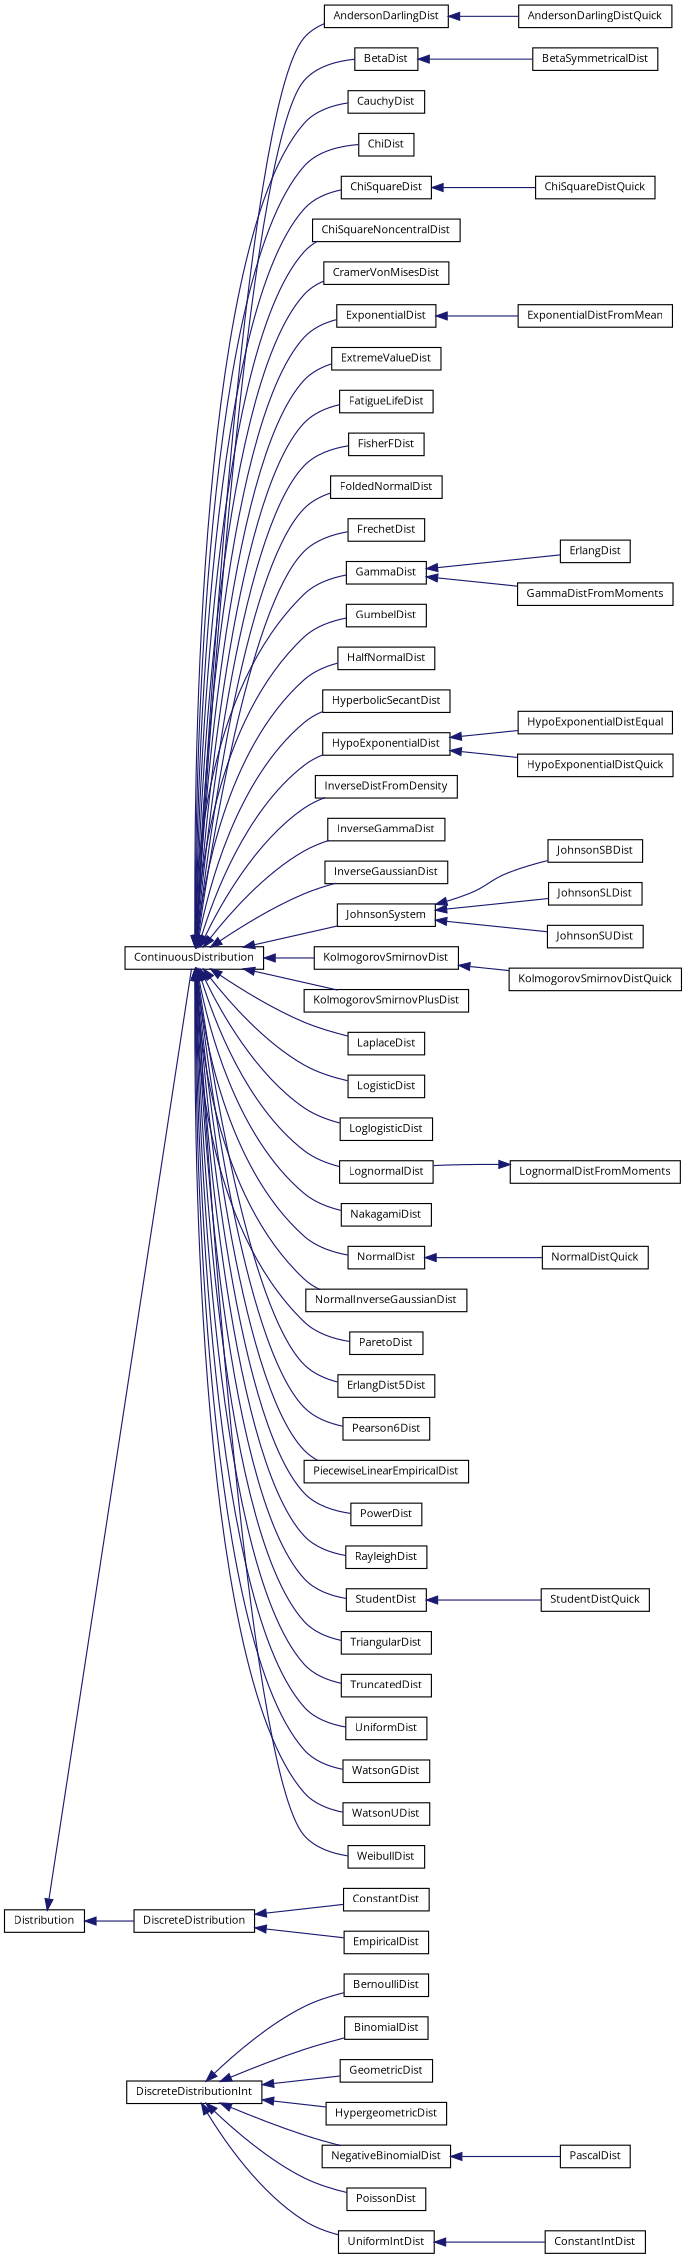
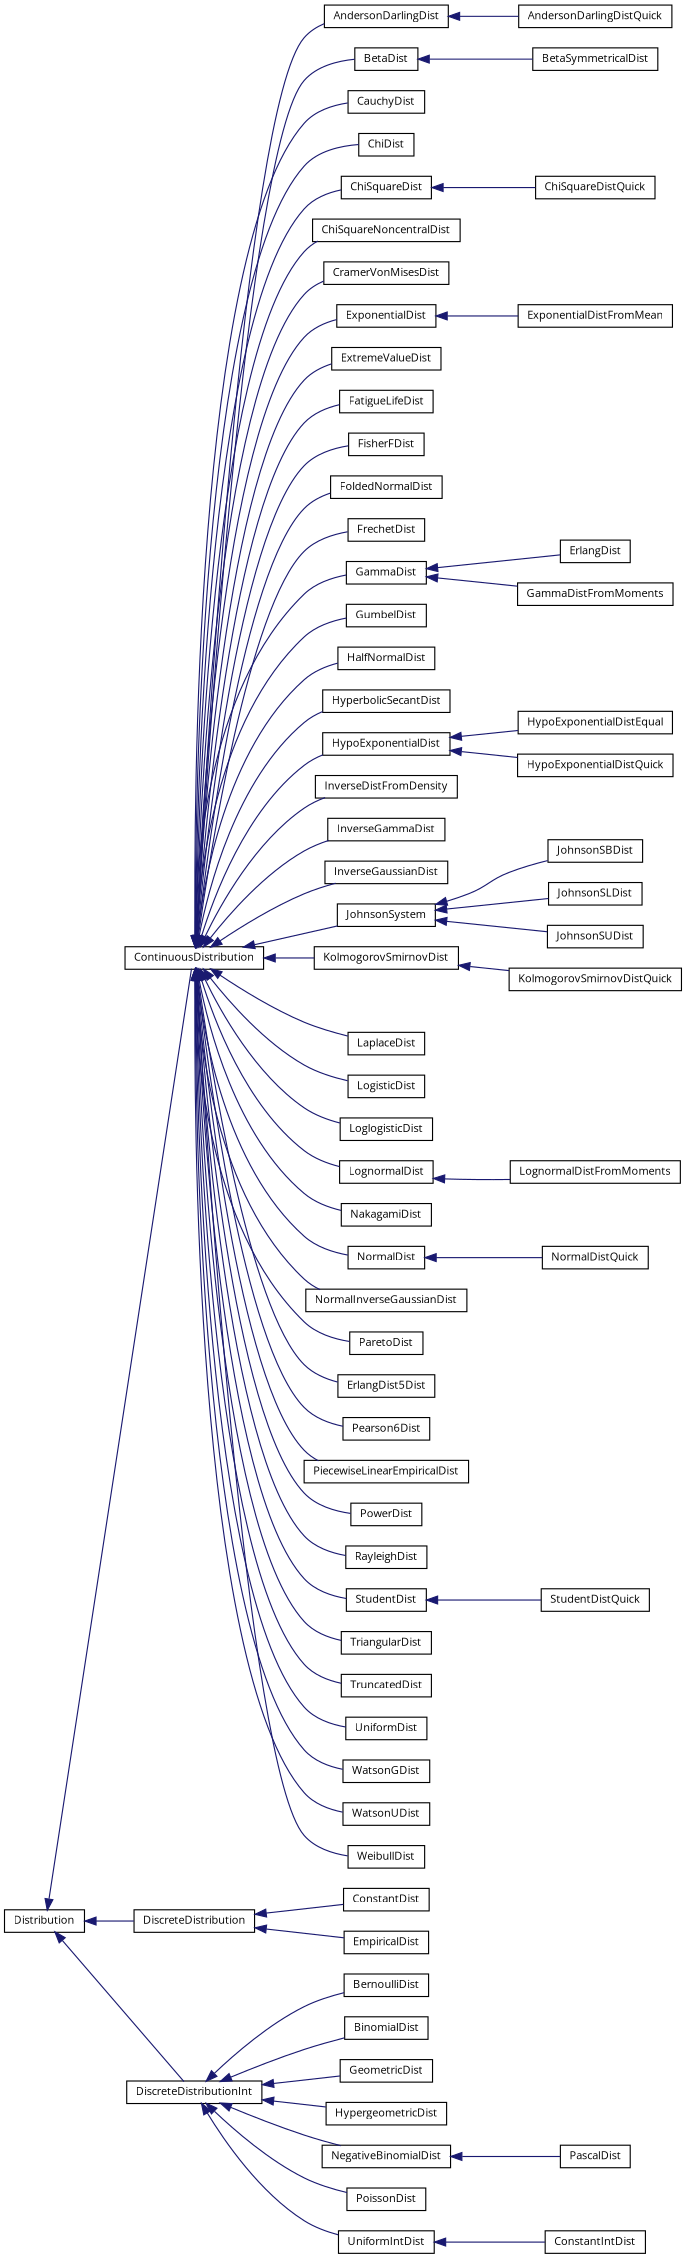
node "KolmogorovSmirnovPlusDist": removed
edge "LognormalDist" -> "LognormalDistFromMoments": reversed
edge "DiscreteDistributionInt" -> "Distribution": added
